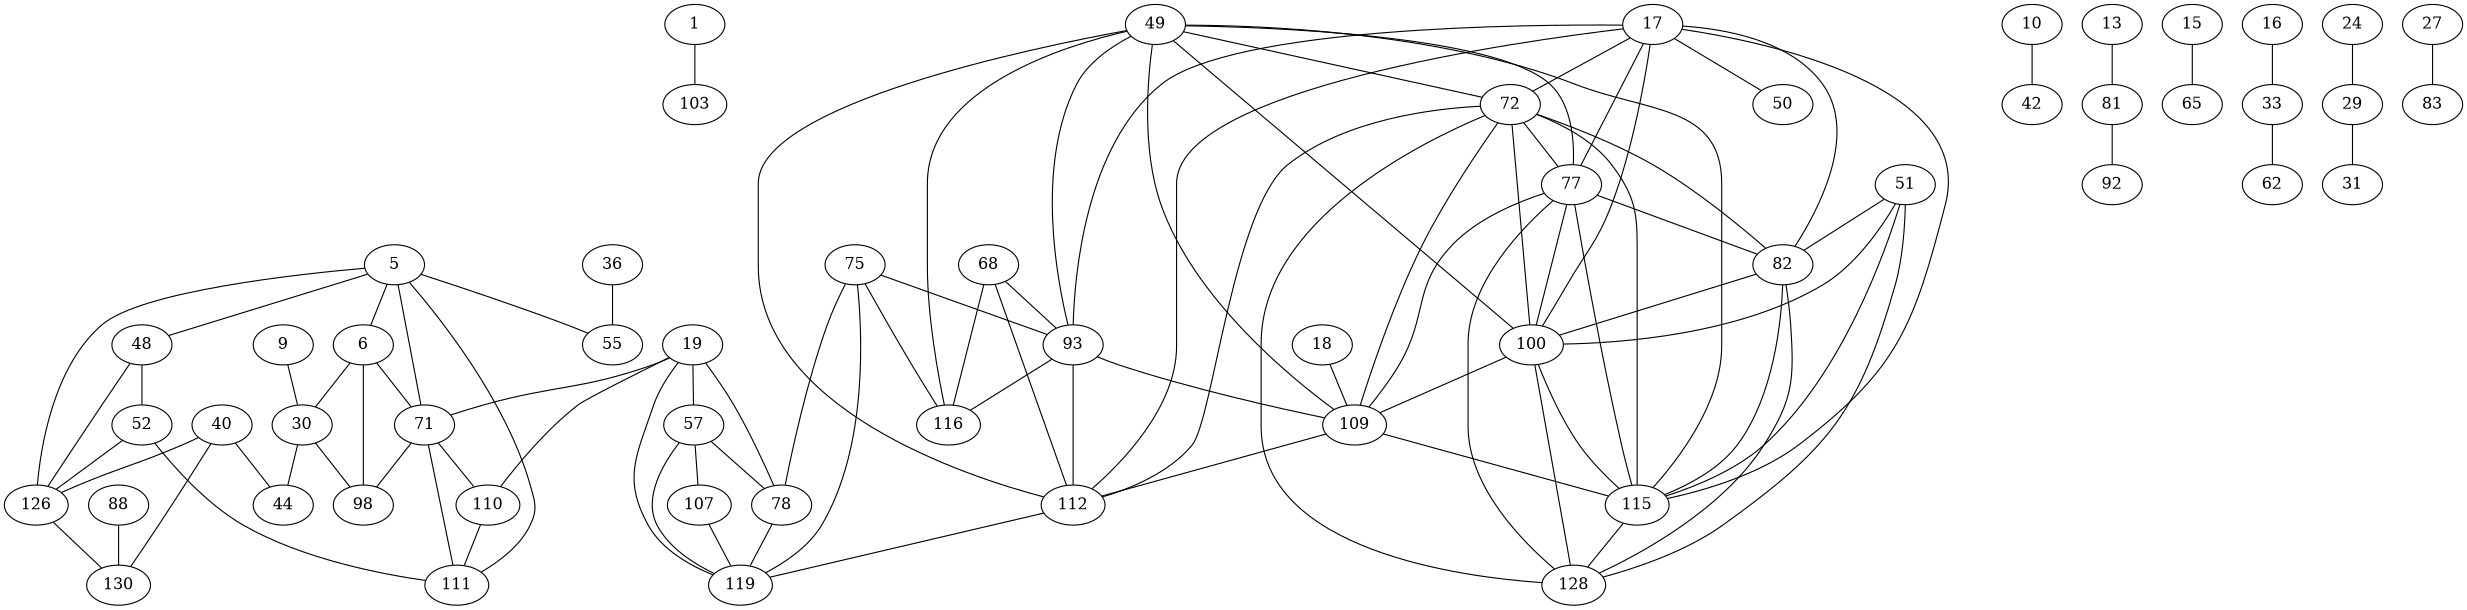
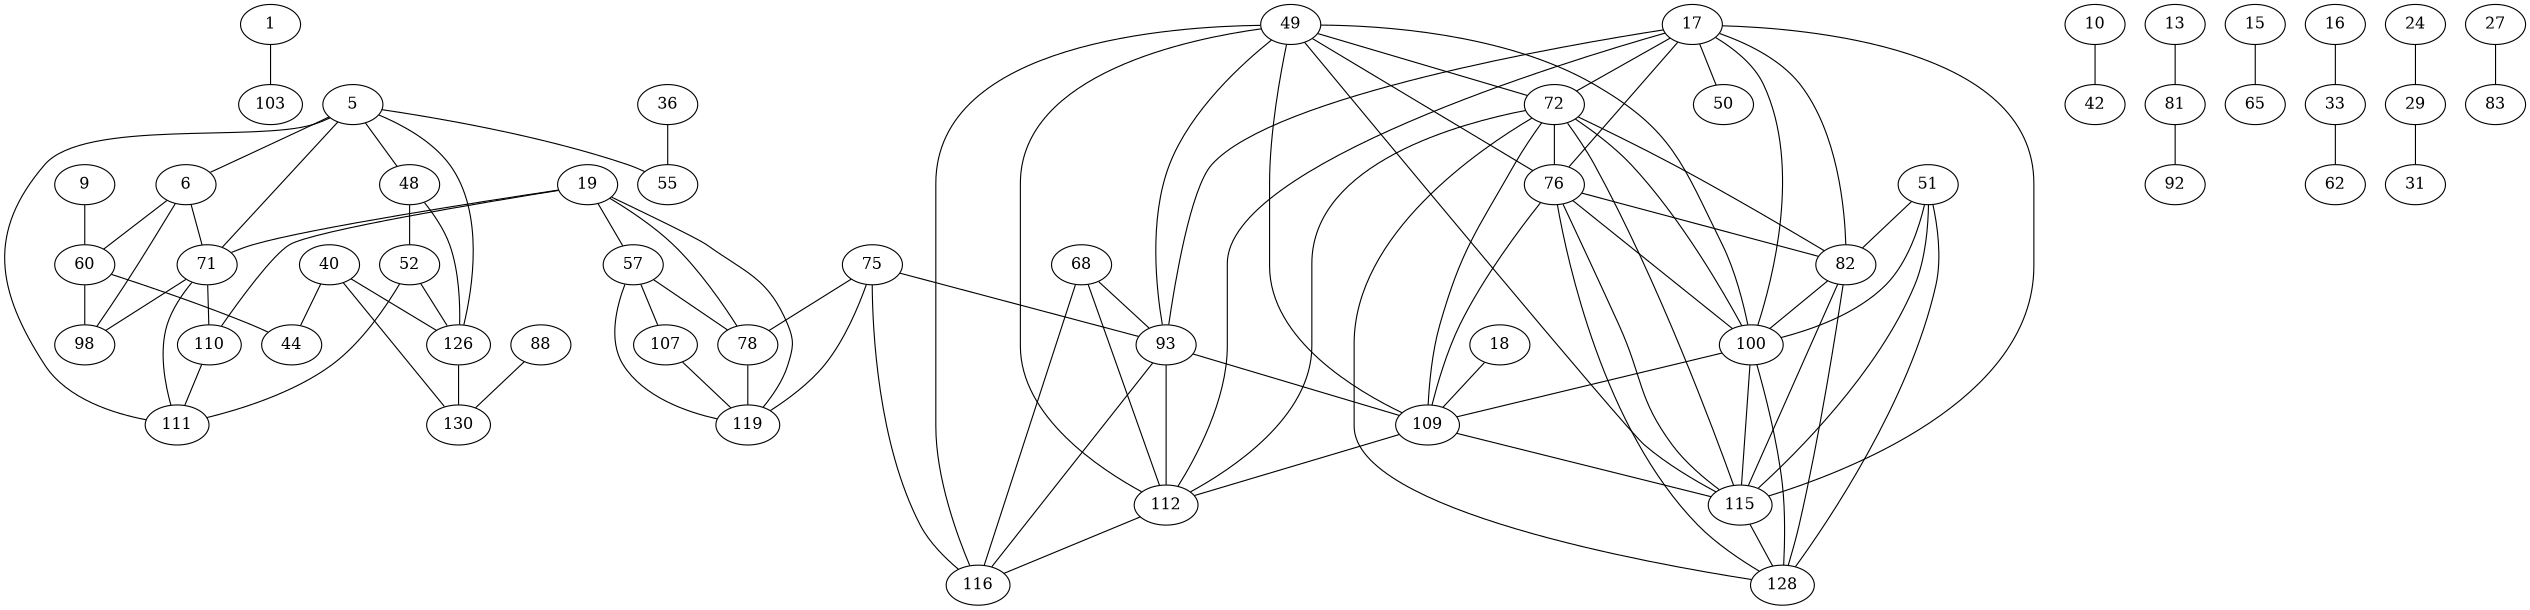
node "77": label "77" -> "76"
node "30": label "30" -> "60"
edge "112" -- "119": now "112" -- "116"
